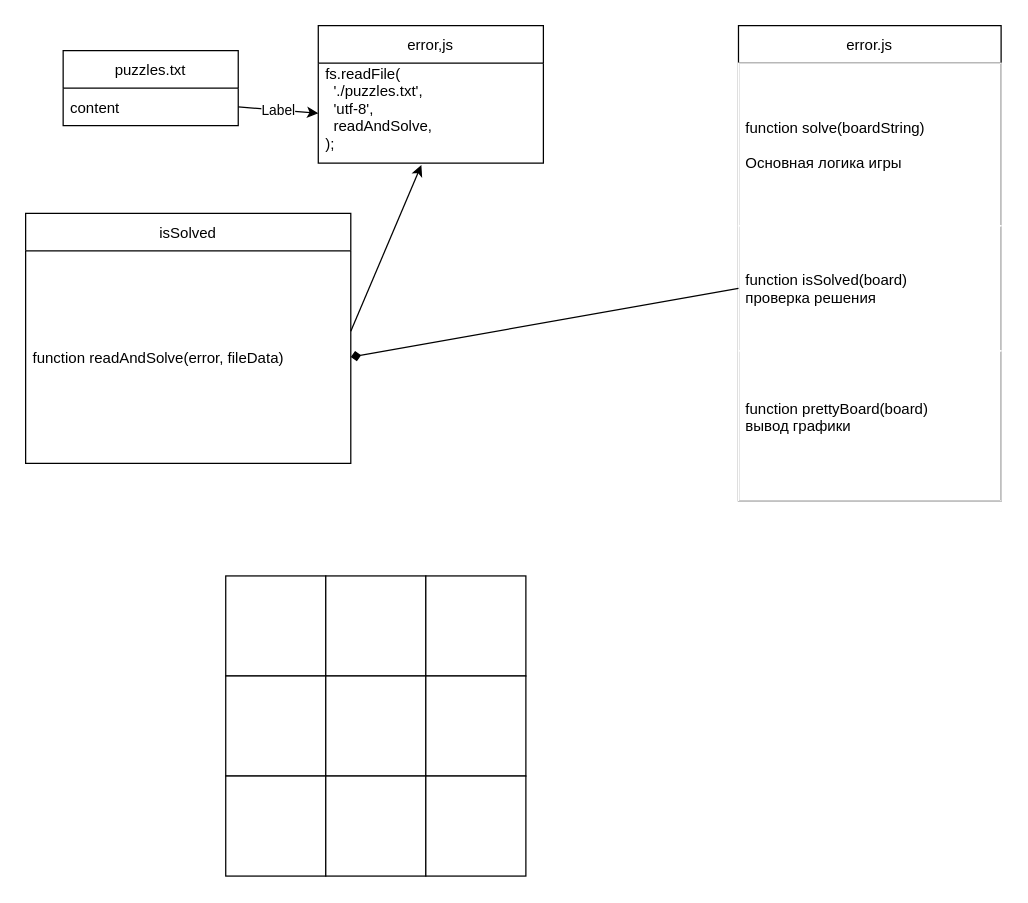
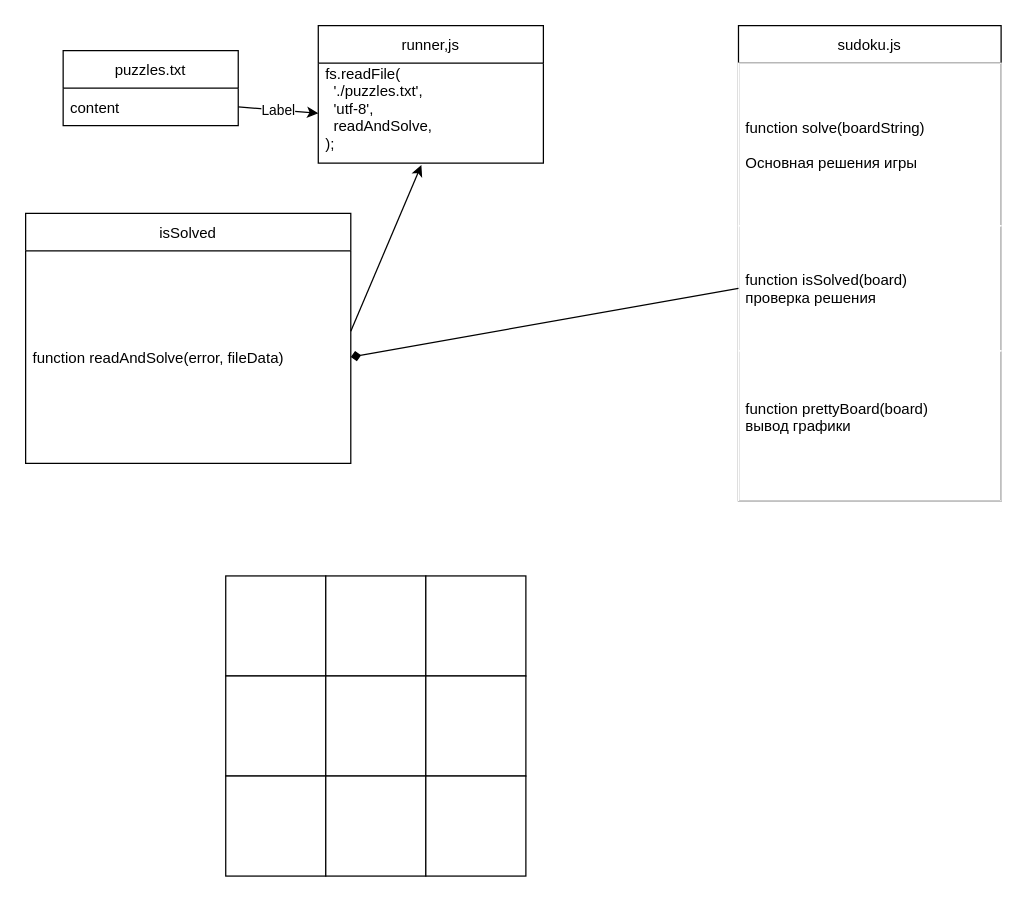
node "error,js": label "error,js" -> "runner,js"
node "error.js": label "error.js" -> "sudoku.js"
node "function solve(boardString) Основная логика игры": label "function solve(boardString) Основная логика игры" -> "function solve(boardString) Основная решения игры"
